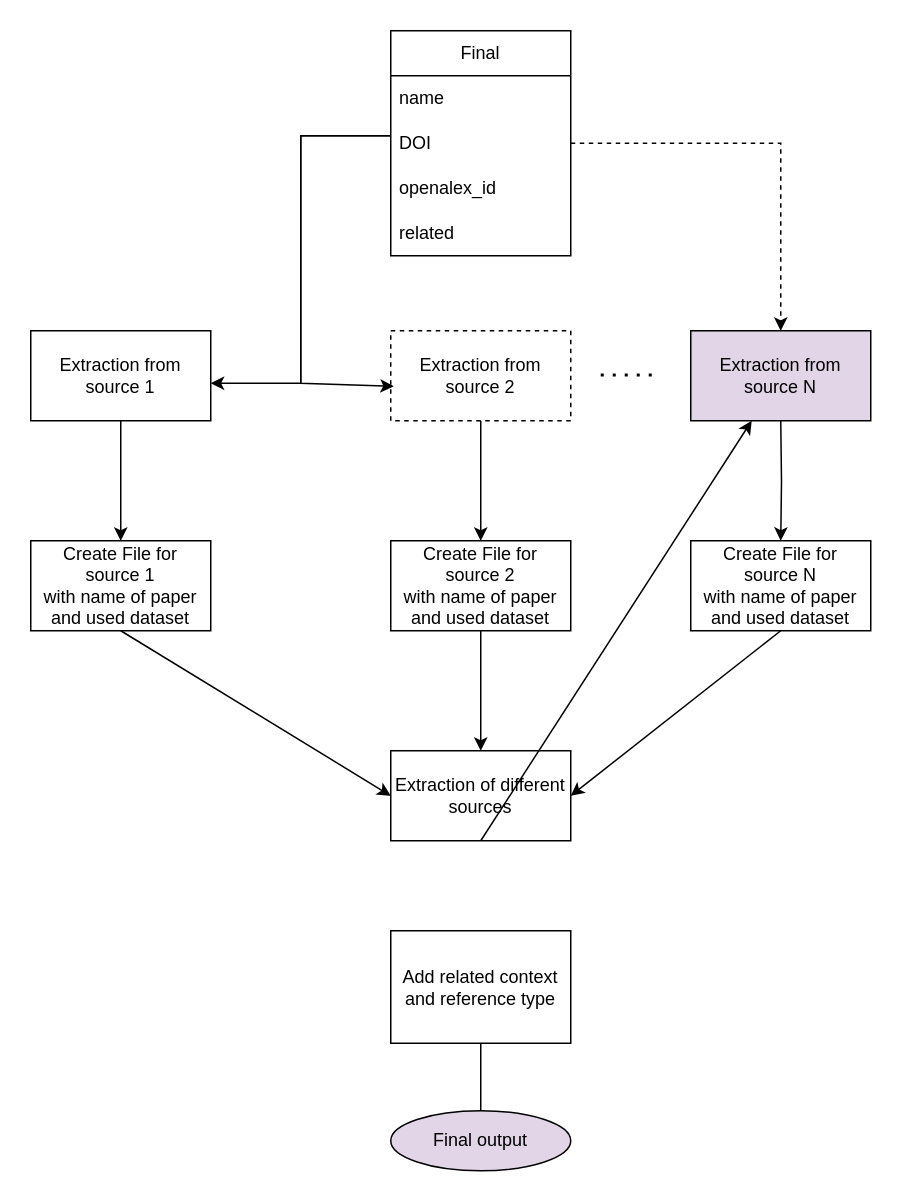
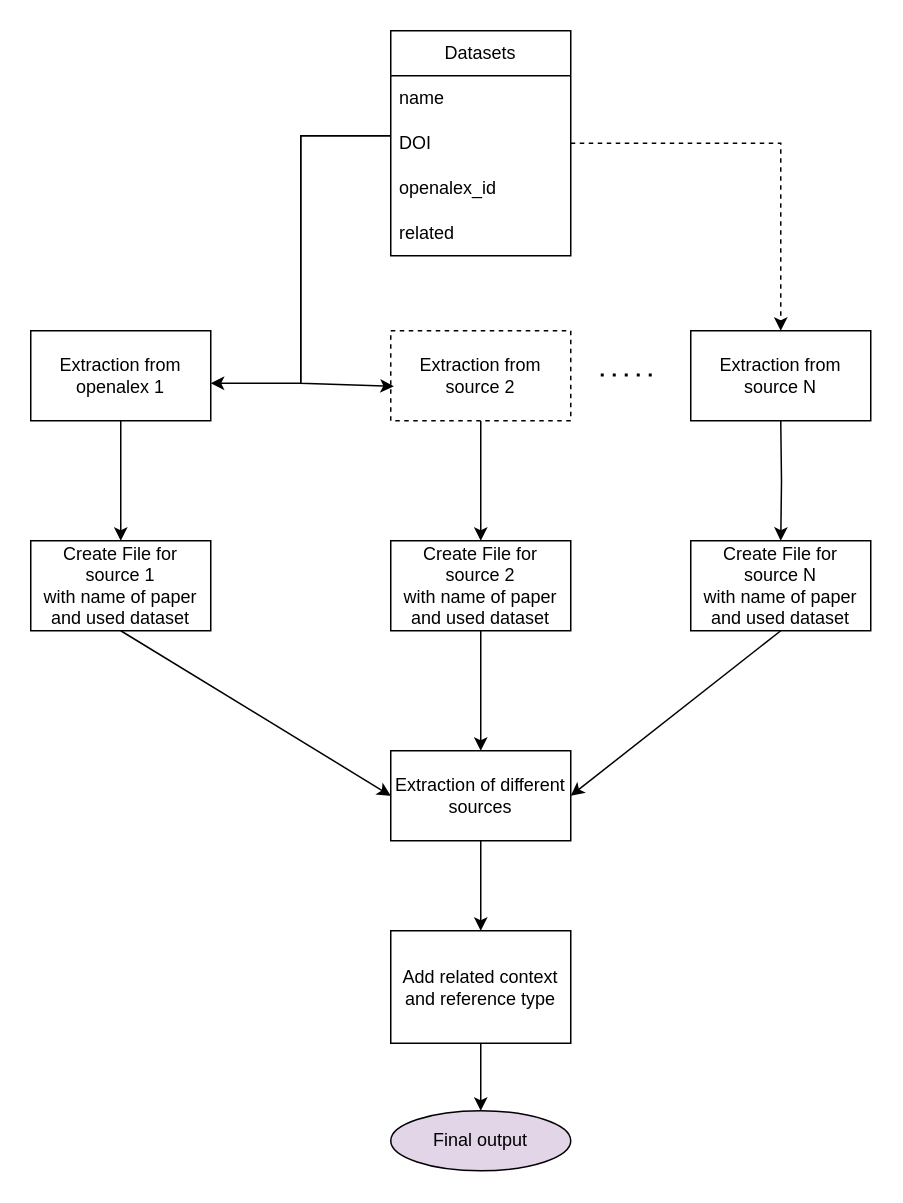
node "Final": label "Final" -> "Datasets"
node "Extraction from source 1": label "Extraction from source 1" -> "Extraction from openalex 1"
node "Extraction from source N": fillcolor #e1d5e7 -> #ffffff
edge "Extraction of different sources" -> "Extraction from source N": now "Extraction of different sources" -> "Add related context and reference type"
edge "Add related context and reference type" -- "Final output": arrowhead none -> classic
